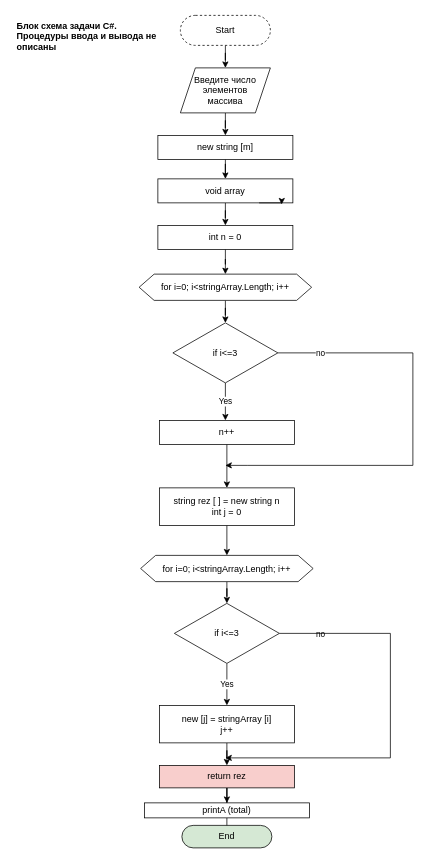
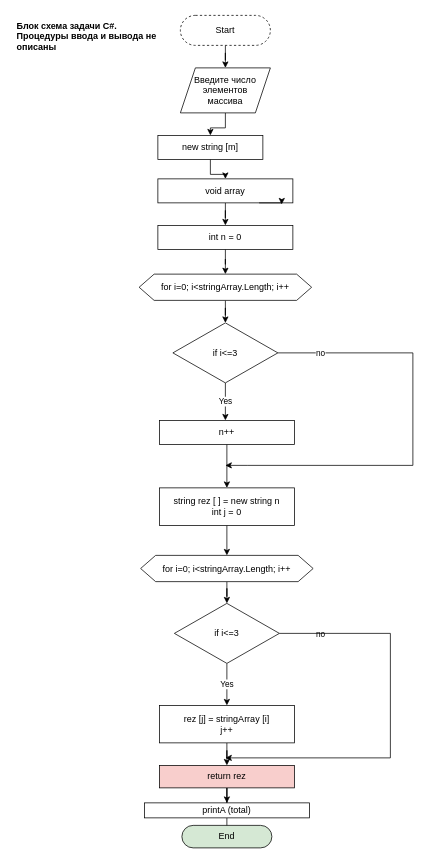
node "new string [m]": size 135x24 -> 105x24
node "new [j] = stringArray [i] j++": label "new [j] = stringArray [i] j++" -> "rez [j] = stringArray [i] j++"
